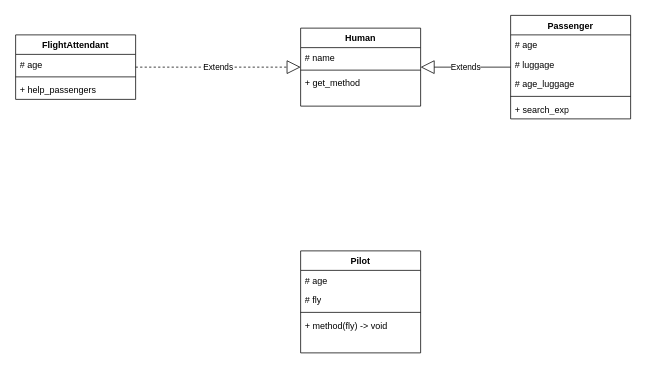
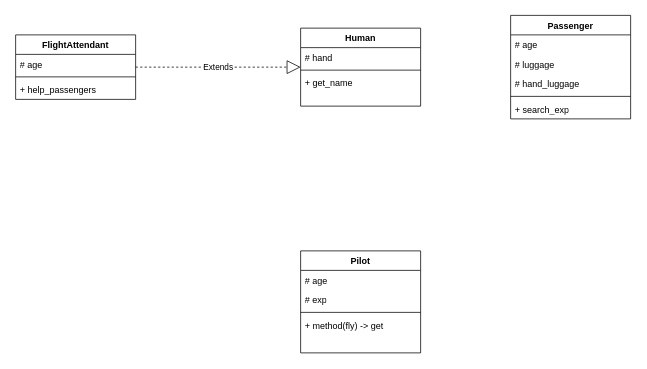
node "# name": label "# name" -> "# hand"
edge "Passenger" -> "Human": removed, label "Extends"
node "+ get_method": label "+ get_method" -> "+ get_name"
node "# age_luggage": label "# age_luggage" -> "# hand_luggage"
node "# fly": label "# fly" -> "# exp"
node "+ method(fly) -> void": label "+ method(fly) -> void" -> "+ method(fly) -> get"
